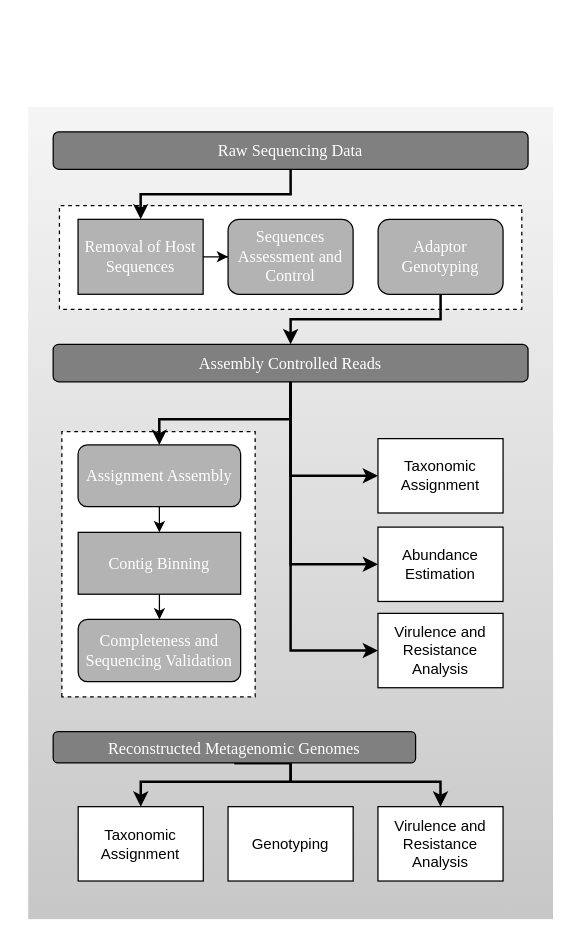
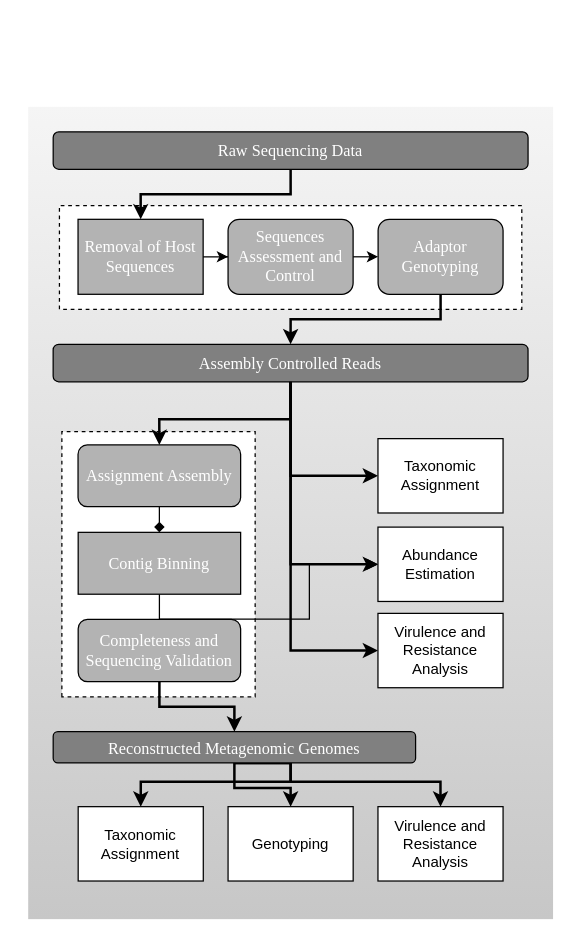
edge "Sequences Assessment and Control" -> "Adaptor Genotyping": added
edge "Assignment Assembly" -> "Contig Binning": arrowhead classic -> diamond
edge "Contig Binning" -> "Completeness and Sequencing Validation": now "Contig Binning" -> "Abundance Estimation"
edge "Completeness and Sequencing Validation" -> "Reconstructed Metagenomic Genomes": added
edge "Reconstructed Metagenomic Genomes" -> "Genotyping": added
